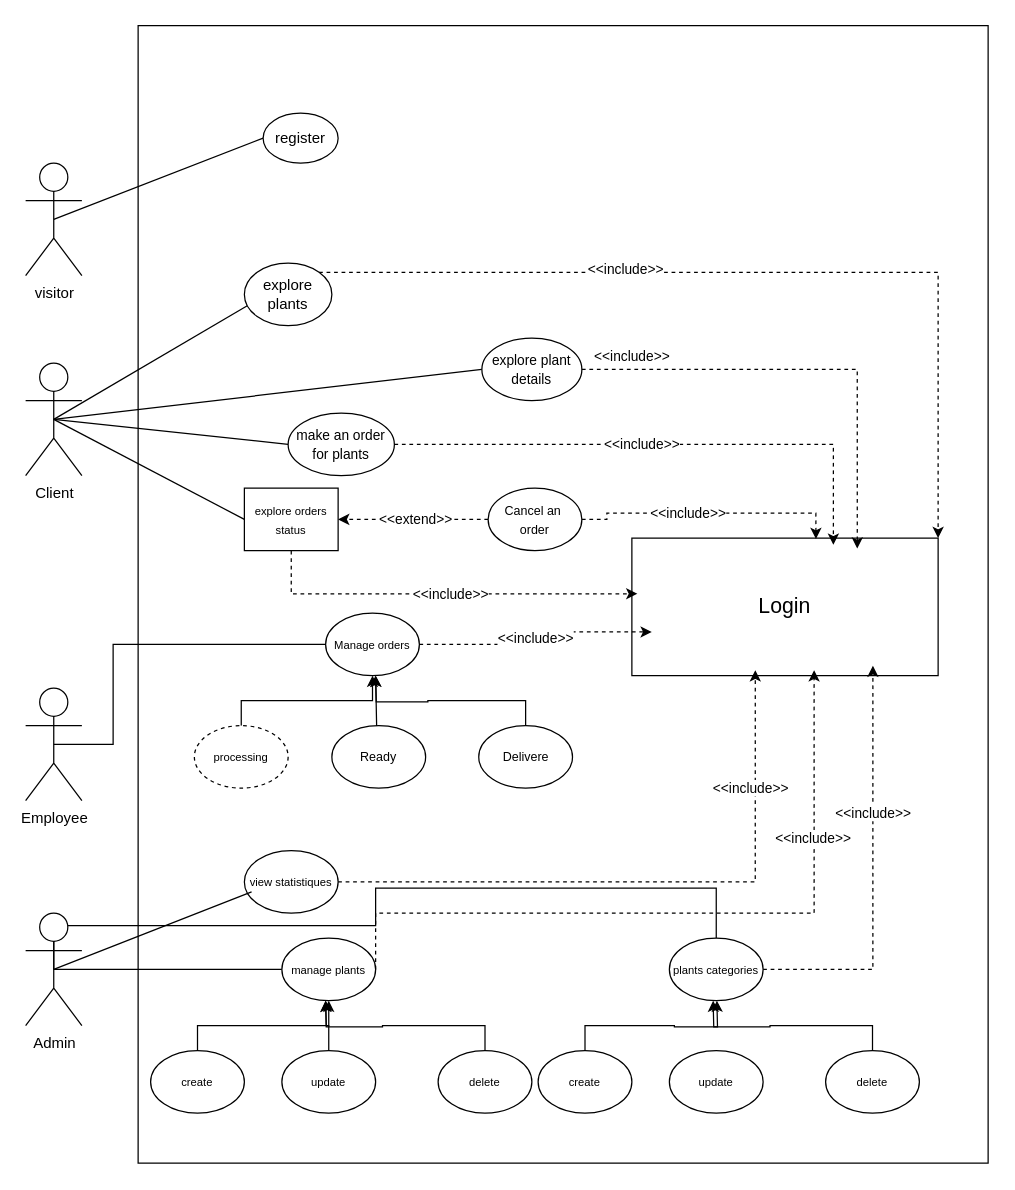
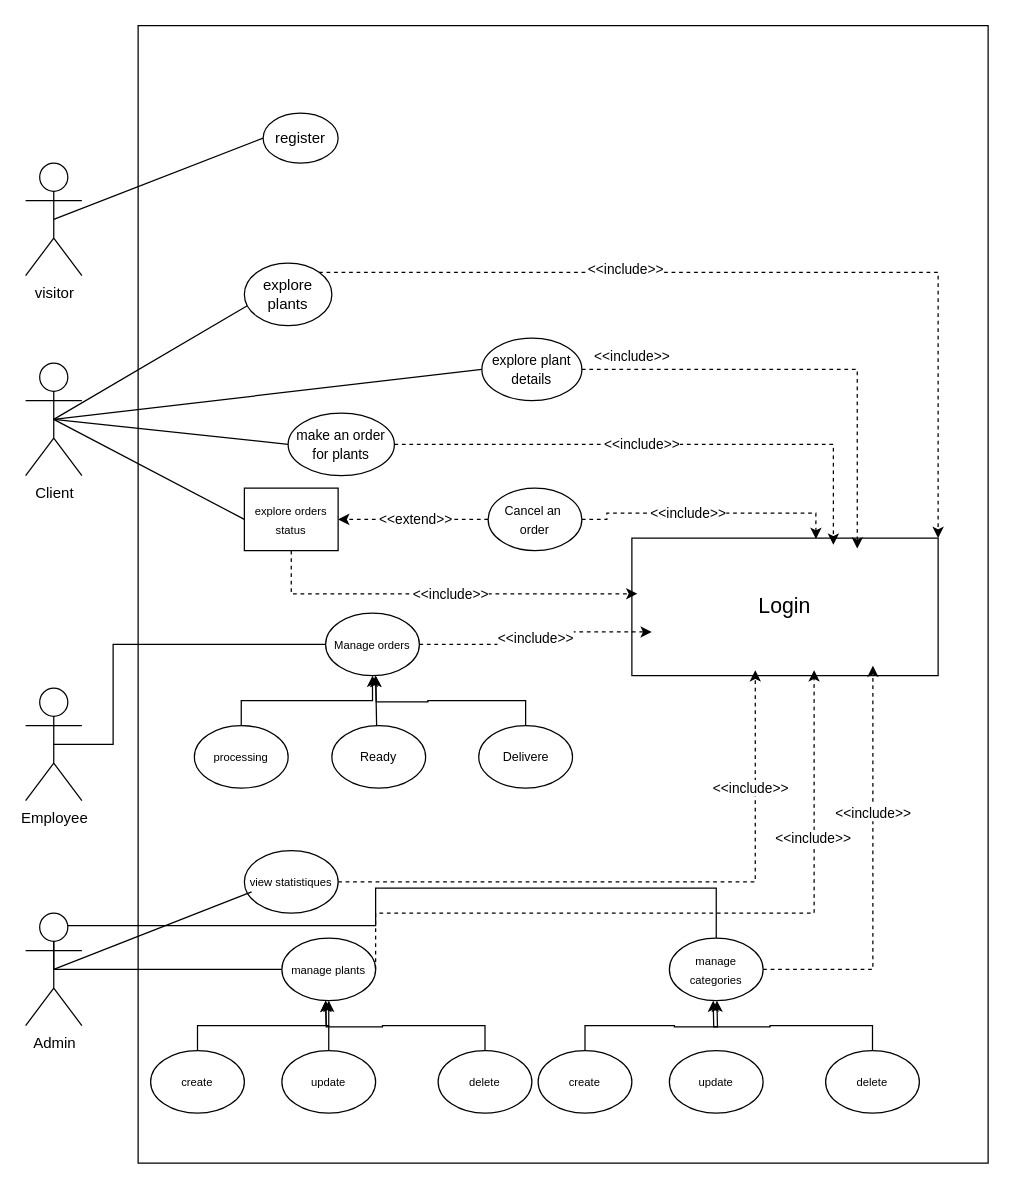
node "processing": style dashed -> solid
node "plants categories": label "plants categories" -> "manage categories"
